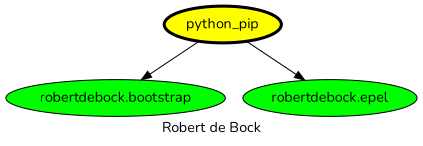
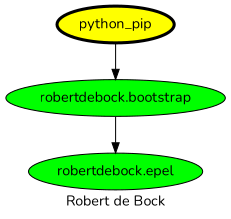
edge "python_pip" -> "robertdebock.epel": now "robertdebock.bootstrap" -> "robertdebock.epel"
